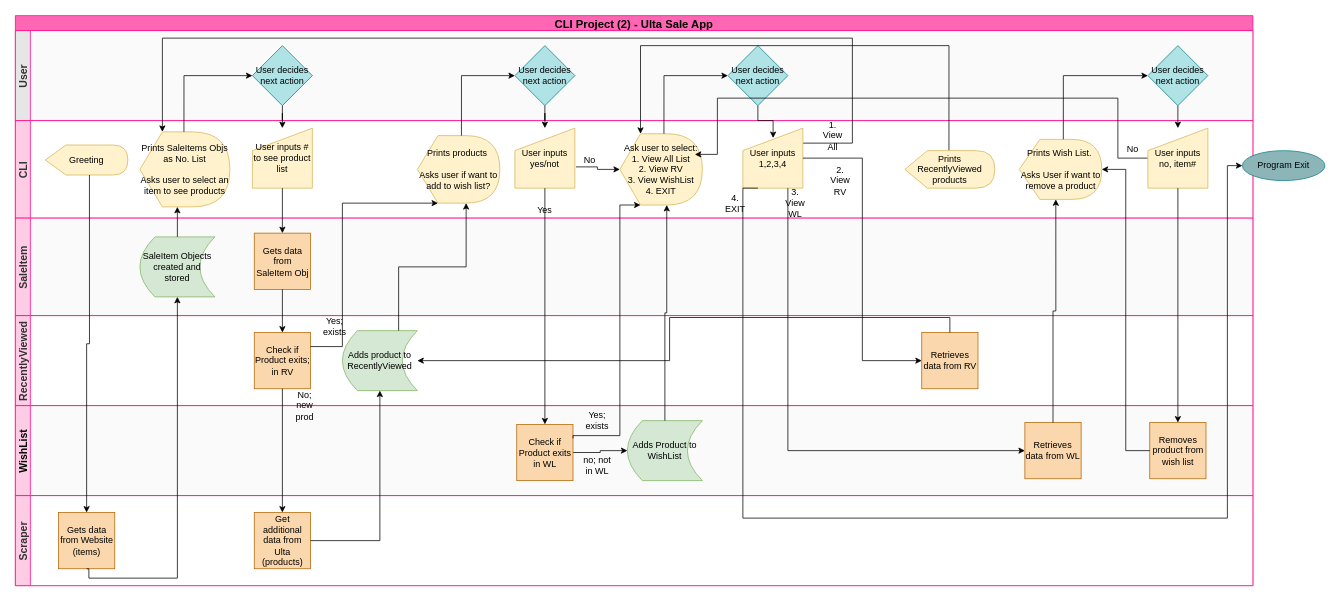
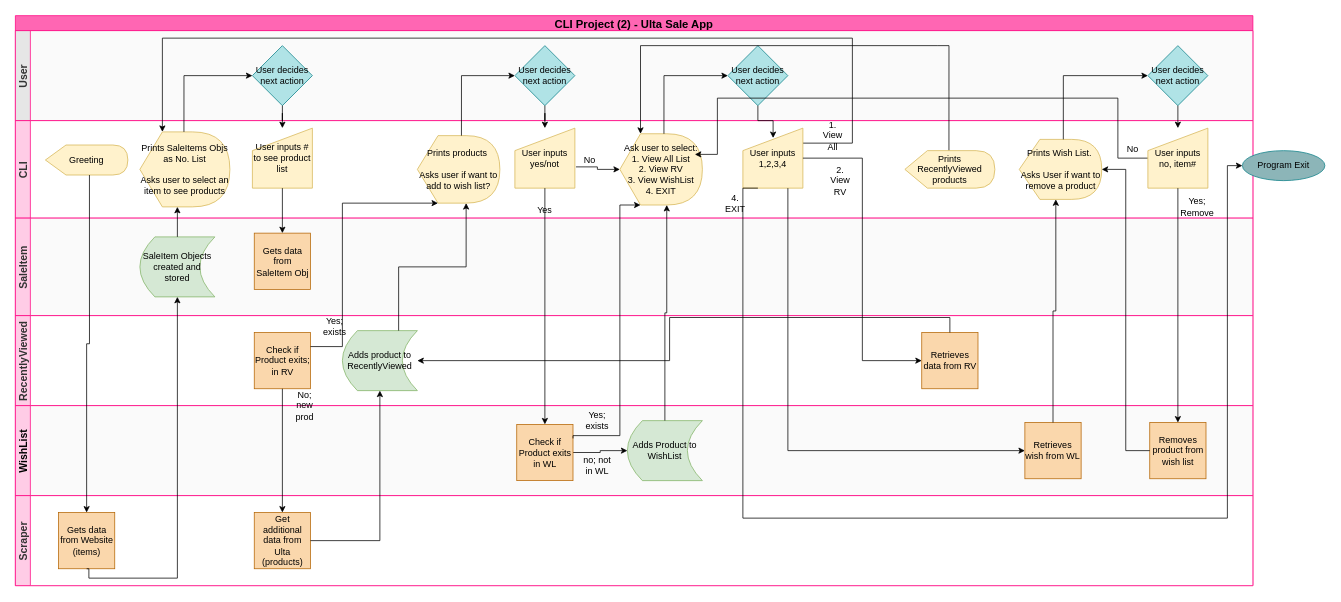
node "3. View WL": removed
node "Yes; Remove": added
edge "Gets data from SaleItem Obj" -> "Check if Product exits; in RV": removed
node "Retrieves data from WL": label "Retrieves data from WL" -> "Retrieves wish from WL"
